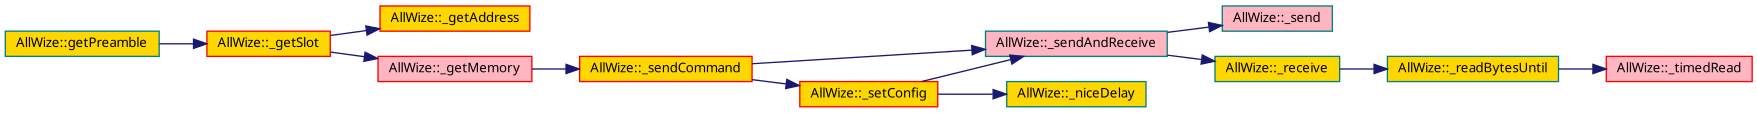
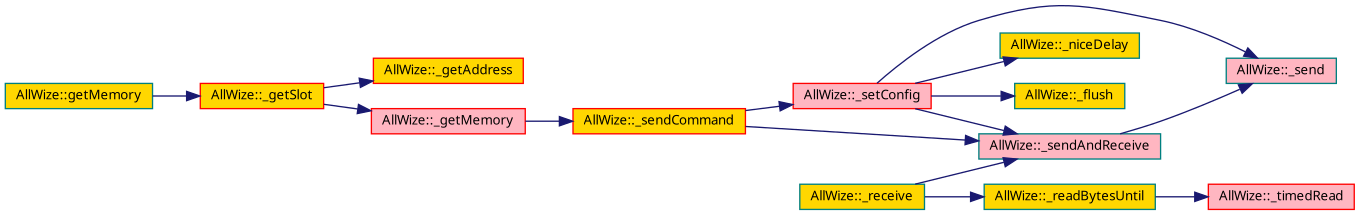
edge "AllWize::_setConfig" -> "AllWize::_send": added
node "AllWize::getPreamble": label "AllWize::getPreamble" -> "AllWize::getMemory"
edge "AllWize::_sendAndReceive" -> "AllWize::_receive": reversed
node "AllWize::_setConfig": fillcolor gold -> lightpink
node "AllWize::_flush": added
